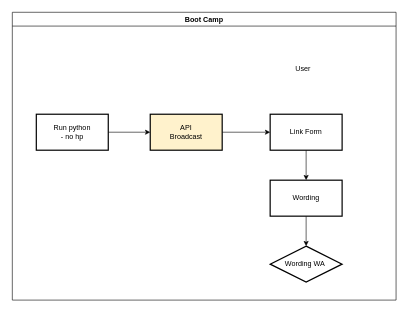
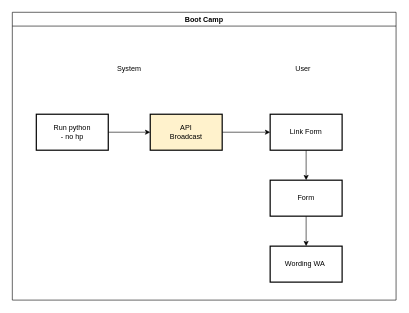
node "System": added
node "Wording": label "Wording" -> "Form"
node "Wording WA": shape diamond -> rectangle
